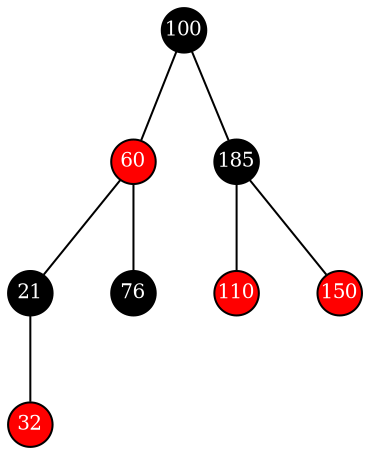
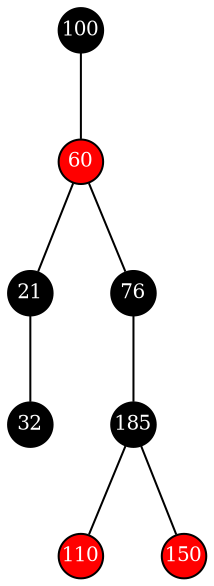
edge "100" -- "185": now "76" -- "185"
node "32": fillcolor red -> black
